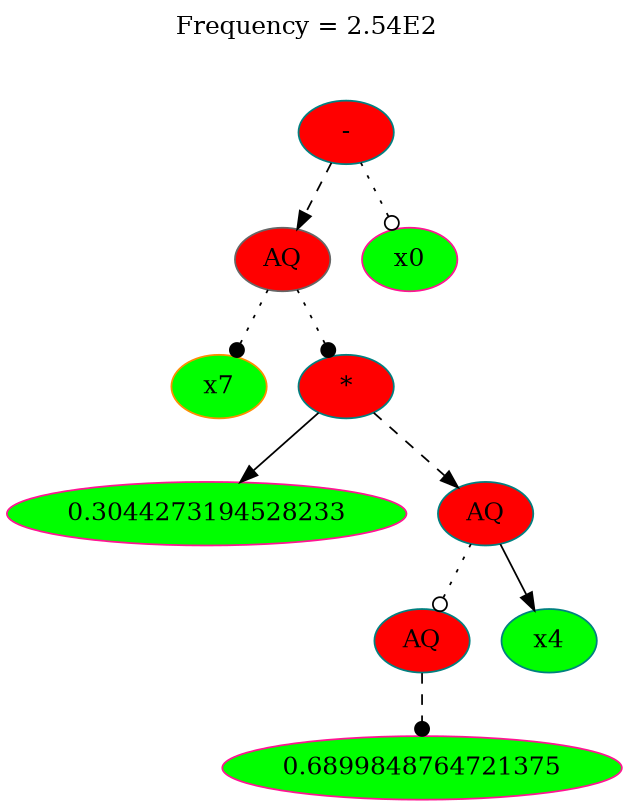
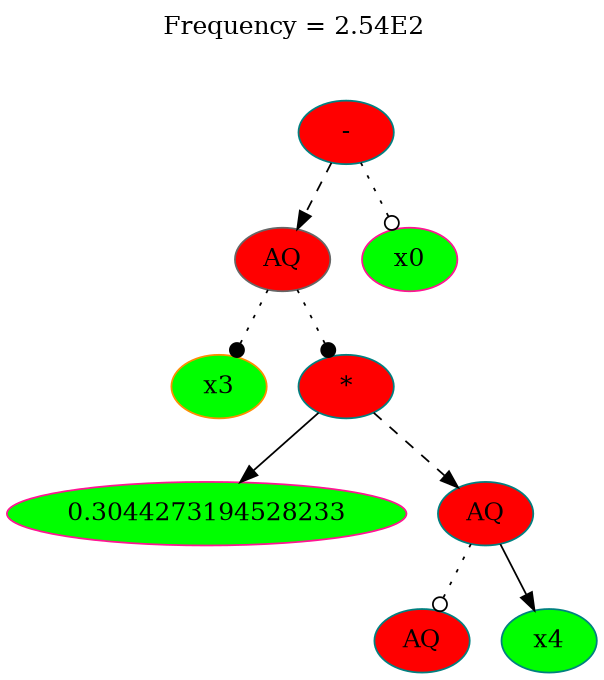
node "x7": label "x7" -> "x3"
node "0.6899848764721375": removed
